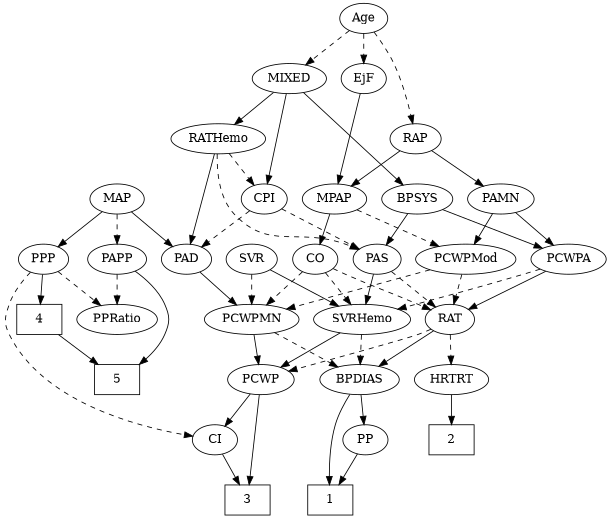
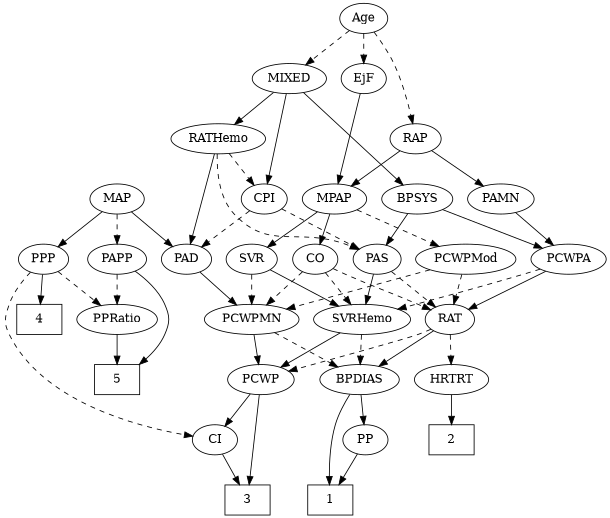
edge "PAMN" -> "PCWPMod": removed
edge "MPAP" -> "SVR": added
edge "4" -> "5": now "PPRatio" -> "5"
